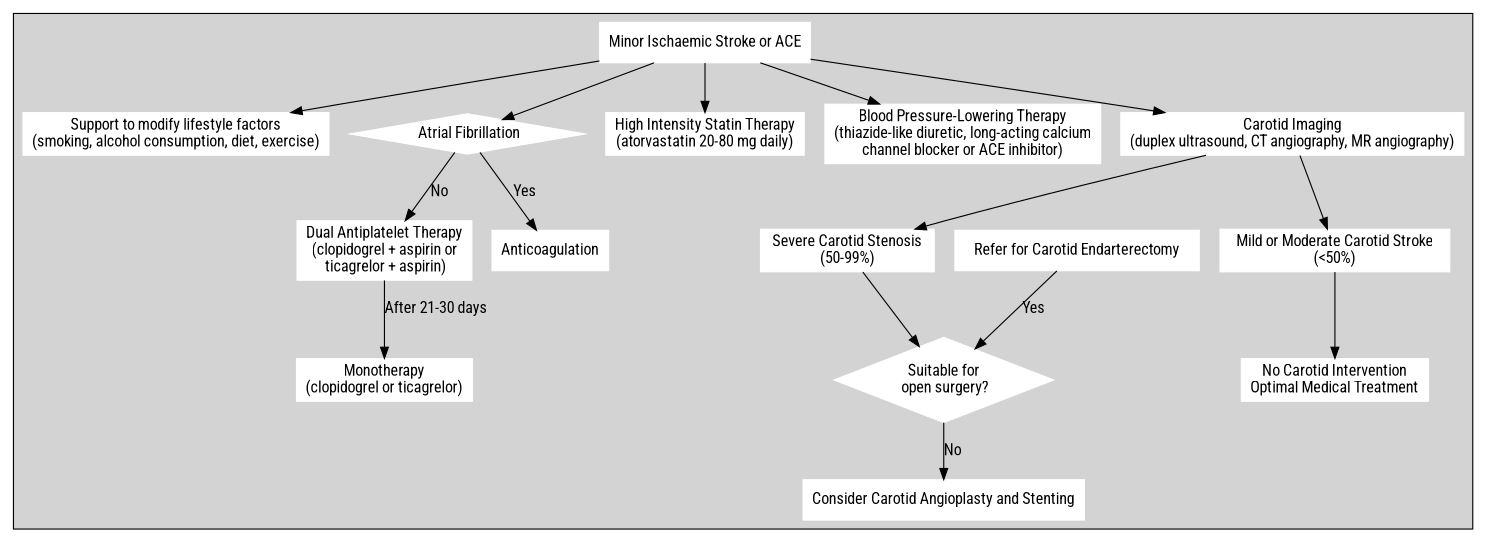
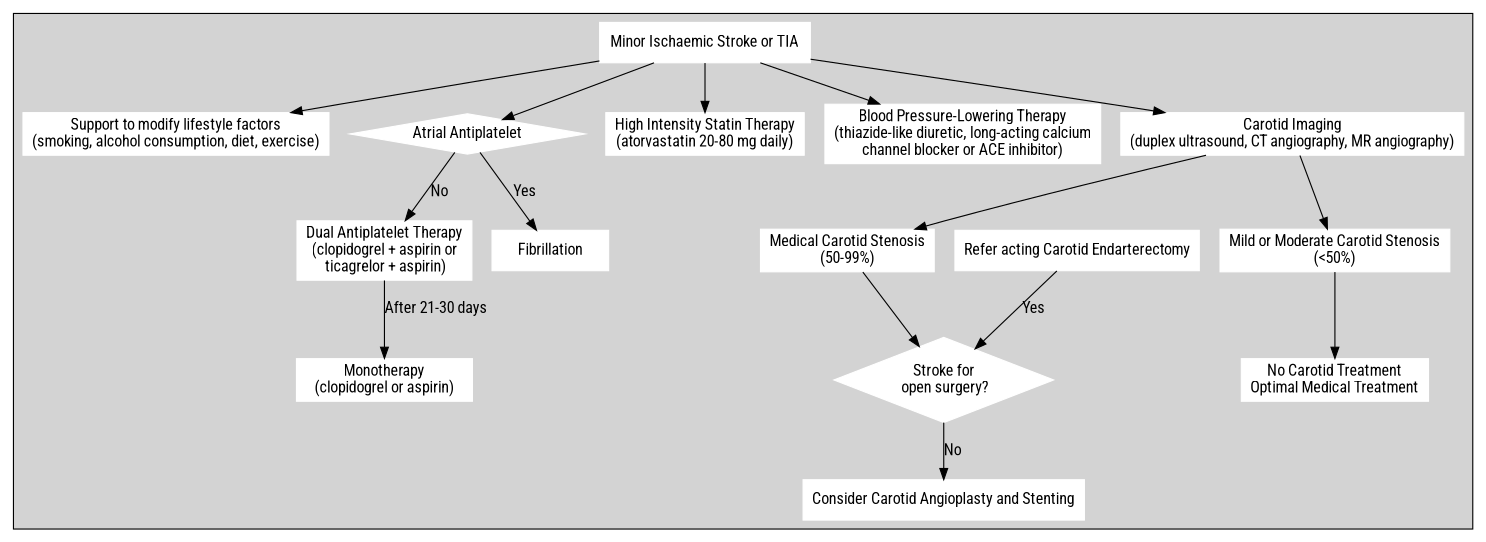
node "Minor Ischaemic Stroke or ACE": label "Minor Ischaemic Stroke or ACE" -> "Minor Ischaemic Stroke or TIA"
node "Atrial Fibrillation": label "Atrial Fibrillation" -> "Atrial Antiplatelet"
node "Anticoagulation": label "Anticoagulation" -> "Fibrillation"
node "Severe Carotid Stenosis (50-99%)": label "Severe Carotid Stenosis (50-99%)" -> "Medical Carotid Stenosis (50-99%)"
node "Refer for Carotid Endarterectomy": label "Refer for Carotid Endarterectomy" -> "Refer acting Carotid Endarterectomy"
node "Mild or Moderate Carotid Stroke (<50%)": label "Mild or Moderate Carotid Stroke (<50%)" -> "Mild or Moderate Carotid Stenosis (<50%)"
node "Monotherapy (clopidogrel or ticagrelor)": label "Monotherapy (clopidogrel or ticagrelor)" -> "Monotherapy (clopidogrel or aspirin)"
node "Suitable for open surgery?": label "Suitable for open surgery?" -> "Stroke for open surgery?"
node "No Carotid Intervention Optimal Medical Treatment": label "No Carotid Intervention Optimal Medical Treatment" -> "No Carotid Treatment Optimal Medical Treatment"
